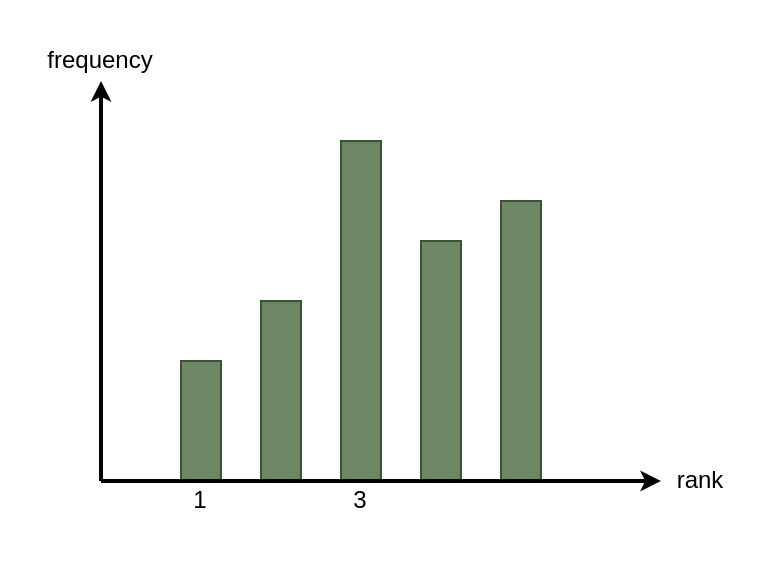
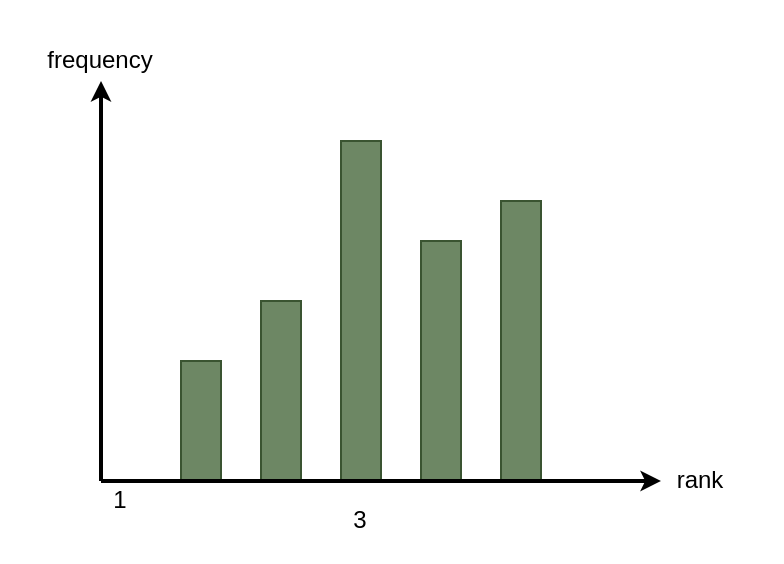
node "1": moved (201, 501) -> (121, 501)
node "3": moved (361, 501) -> (361, 521)
